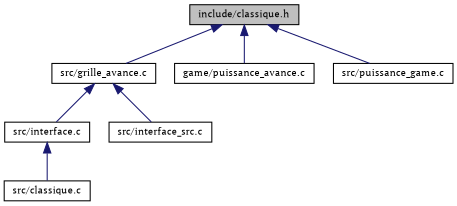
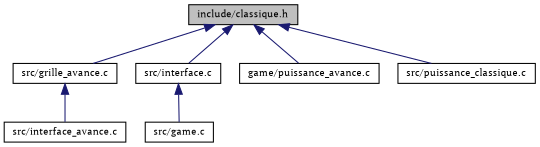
node "src/puissance_game.c": label "src/puissance_game.c" -> "src/puissance_classique.c"
edge "src/interface.c" -> "src/grille_avance.c": now "src/interface.c" -> "include/classique.h"
node "src/interface_src.c": label "src/interface_src.c" -> "src/interface_avance.c"
node "src/classique.c": label "src/classique.c" -> "src/game.c"
